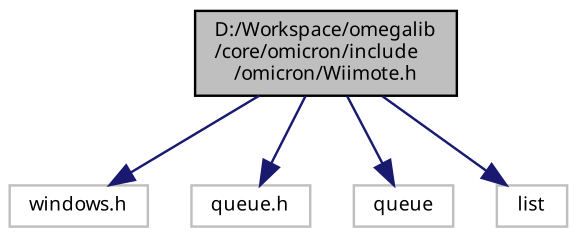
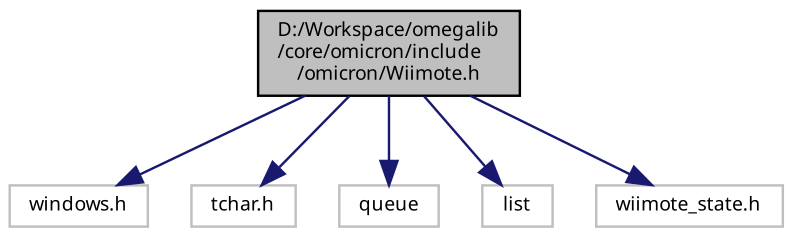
node "queue.h": label "queue.h" -> "tchar.h"
node "wiimote_state.h": added
